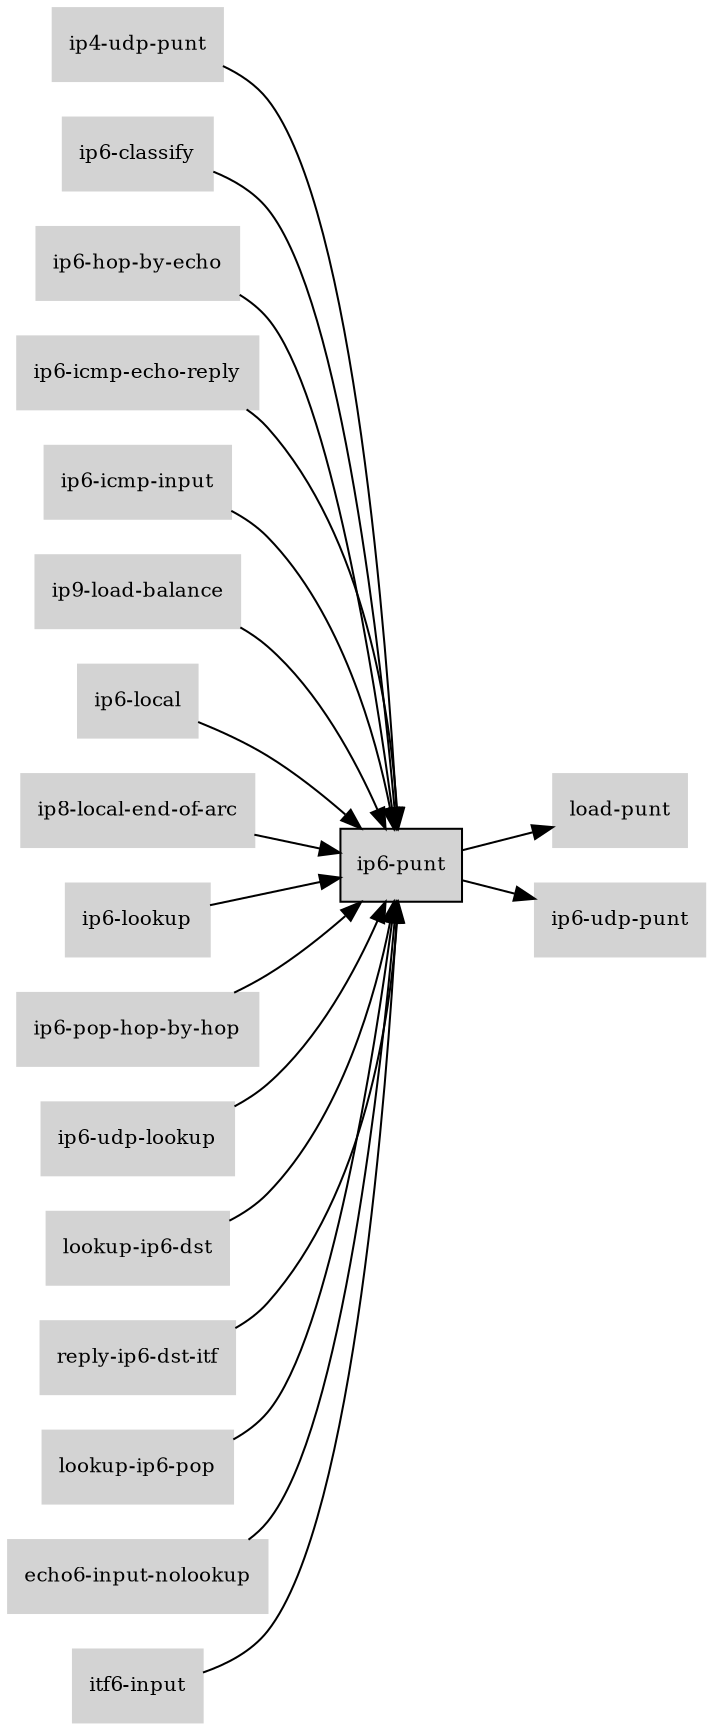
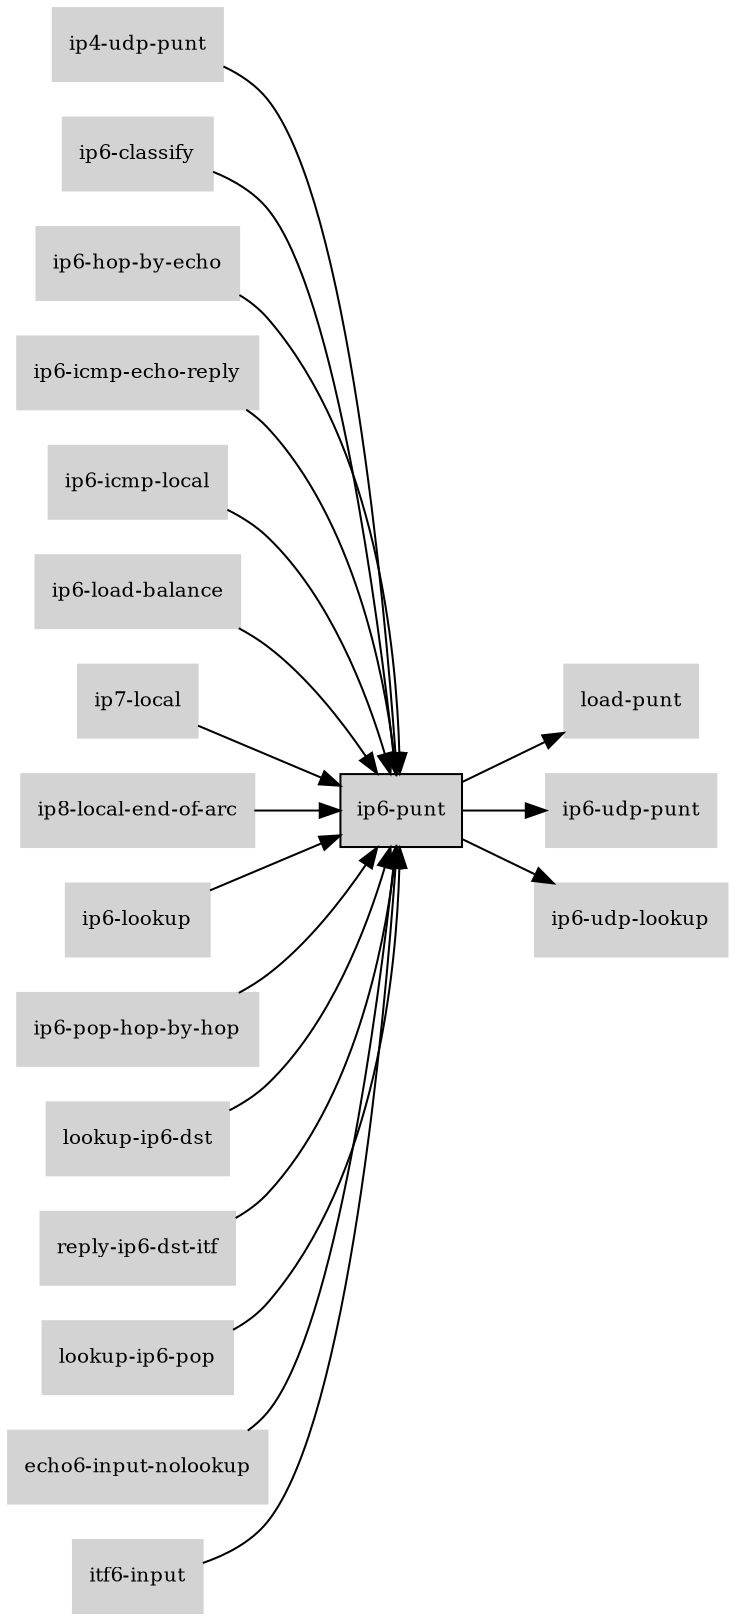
node "ip6-icmp-input": label "ip6-icmp-input" -> "ip6-icmp-local"
node "ip9-load-balance": label "ip9-load-balance" -> "ip6-load-balance"
node "ip6-local": label "ip6-local" -> "ip7-local"
edge "ip6-udp-lookup" -> "ip6-punt": reversed
